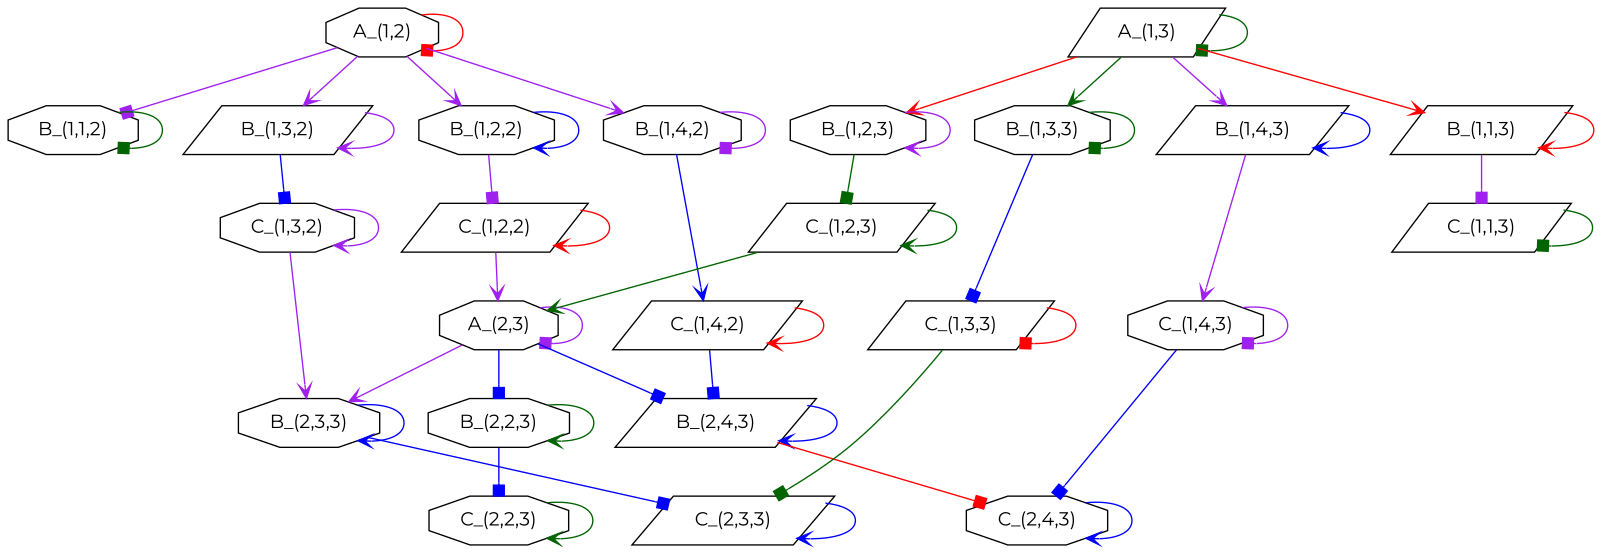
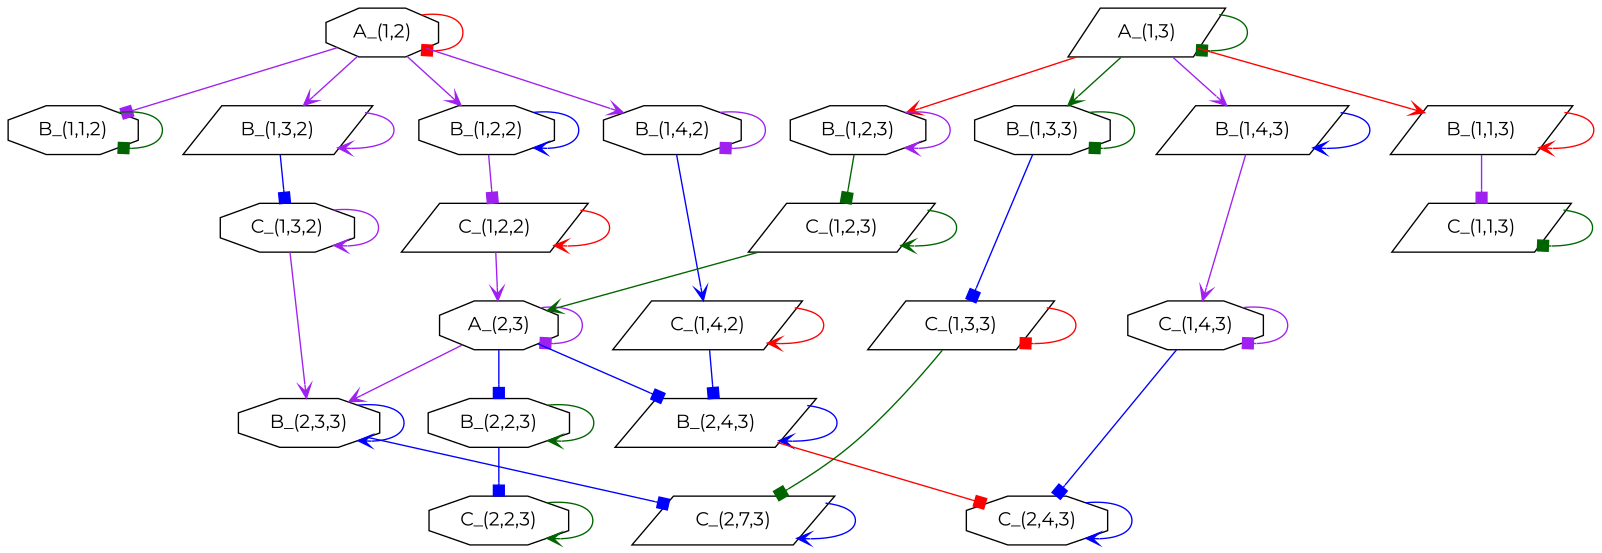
node "C_(2,3,3)": label "C_(2,3,3)" -> "C_(2,7,3)"
